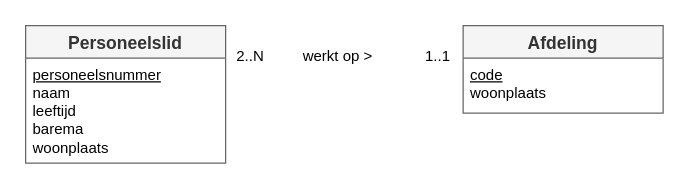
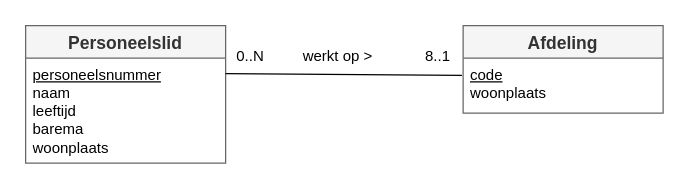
node "2..N": label "2..N" -> "0..N"
node "1..1": label "1..1" -> "8..1"
edge "code woonplaats" -- "personeelsnummer naam leeftijd barema woonplaats": added
